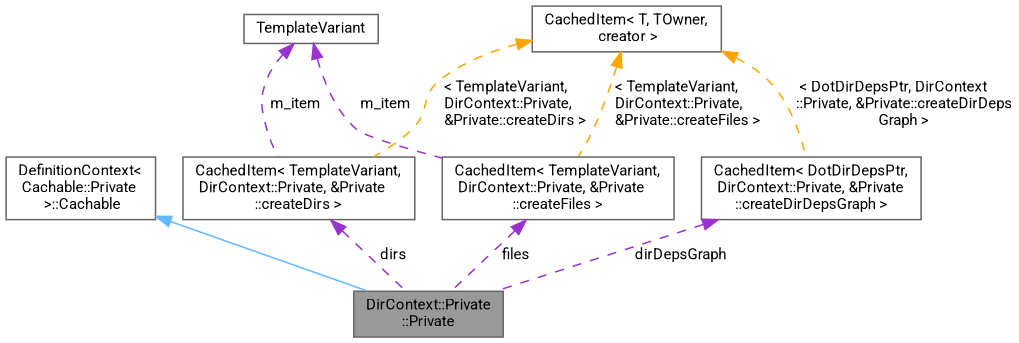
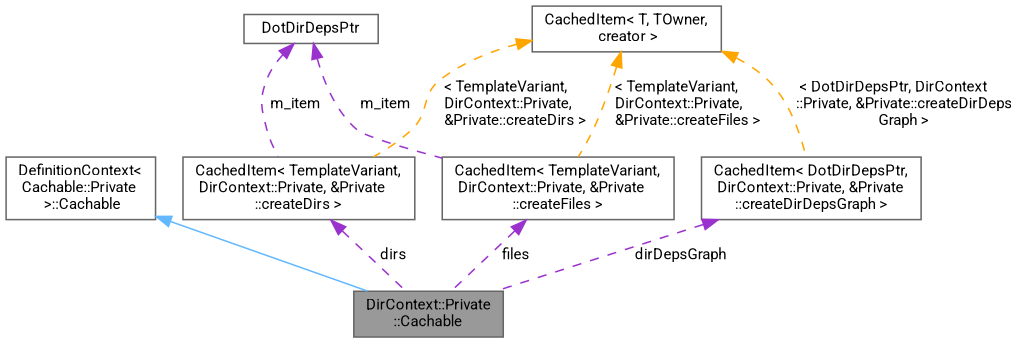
node "TemplateVariant": label "TemplateVariant" -> "DotDirDepsPtr"
node "DirContext::Private ::Private": label "DirContext::Private ::Private" -> "DirContext::Private ::Cachable"
